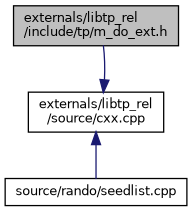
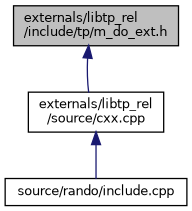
edge "externals/libtp_rel /include/tp/m_do_ext.h" -> "externals/libtp_rel /source/cxx.cpp": reversed
node "source/rando/seedlist.cpp": label "source/rando/seedlist.cpp" -> "source/rando/include.cpp"
